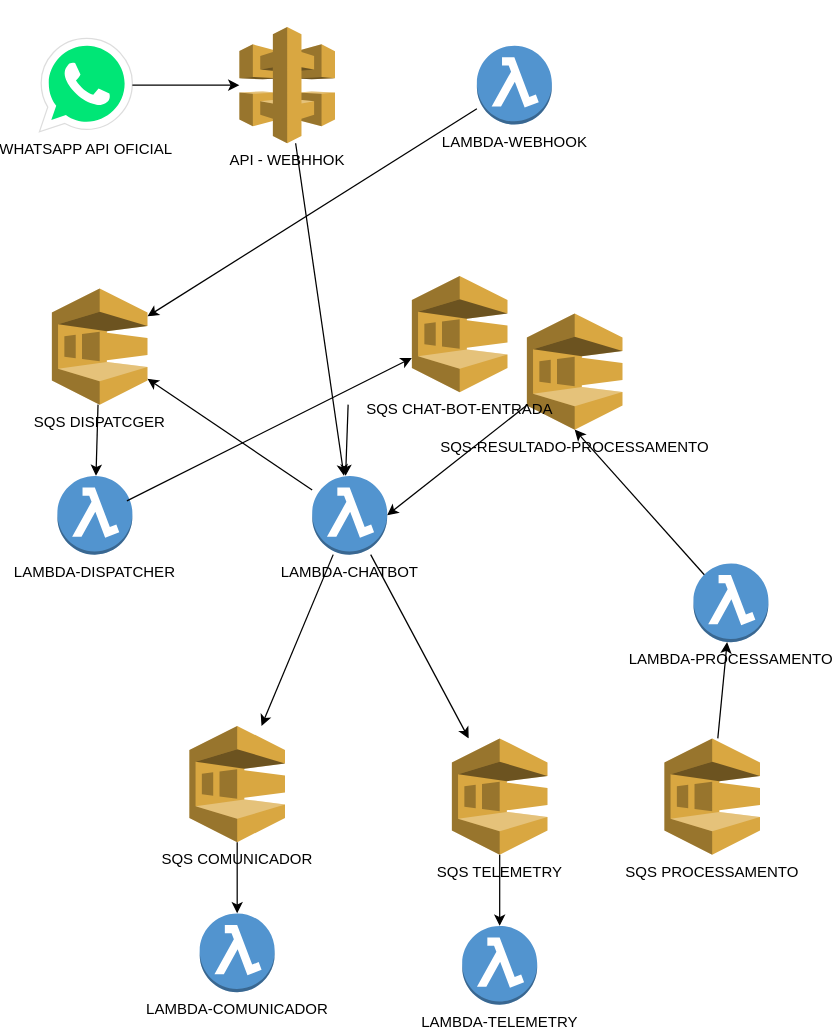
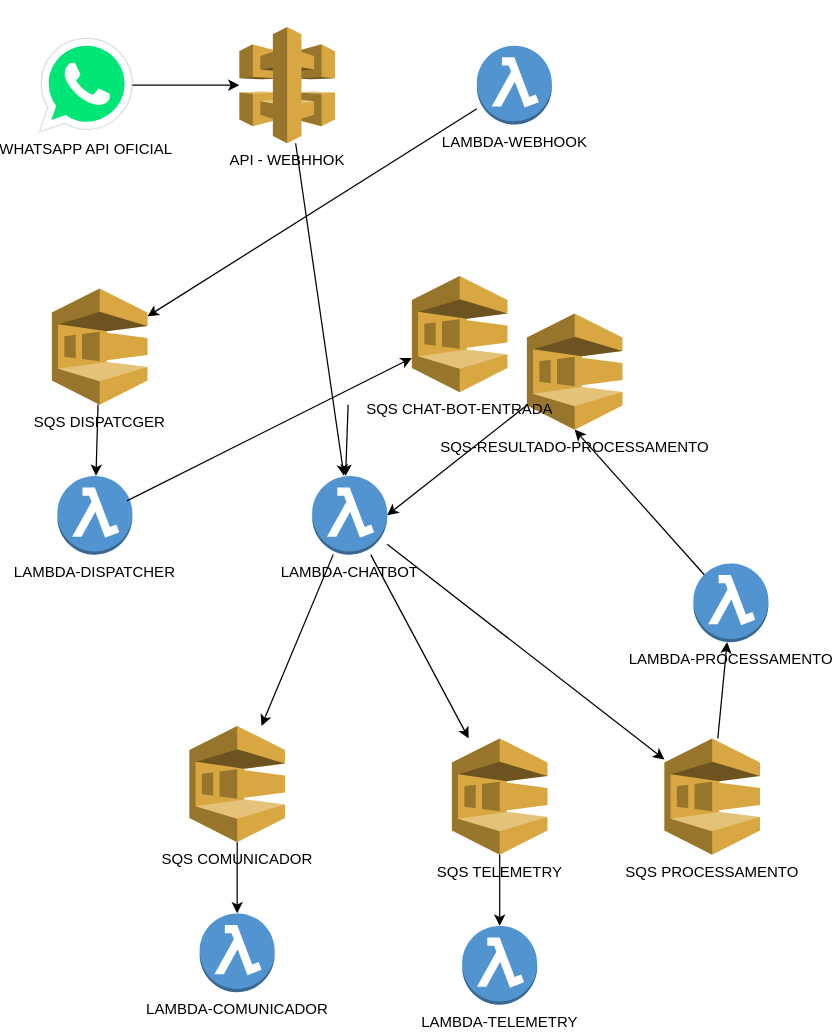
edge "LAMBDA-CHATBOT" -> "SQS DISPATCGER": now "LAMBDA-CHATBOT" -> "SQS PROCESSAMENTO"
